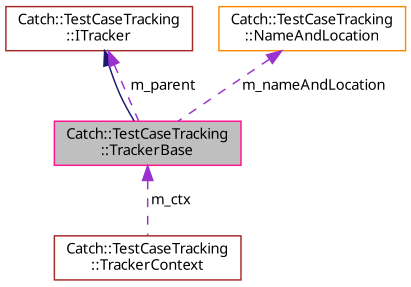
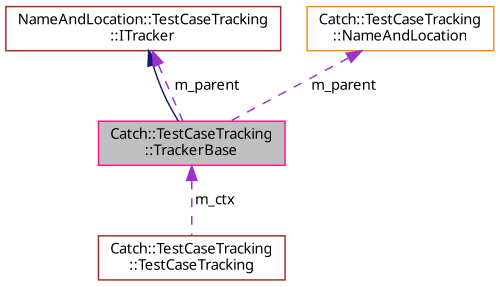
node "Catch::TestCaseTracking ::ITracker": label "Catch::TestCaseTracking ::ITracker" -> "NameAndLocation::TestCaseTracking ::ITracker"
edge "Catch::TestCaseTracking ::TrackerBase" -> "Catch::TestCaseTracking ::NameAndLocation": label " m_nameAndLocation" -> " m_parent"
node "Catch::TestCaseTracking ::TrackerContext": label "Catch::TestCaseTracking ::TrackerContext" -> "Catch::TestCaseTracking ::TestCaseTracking"
